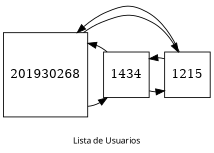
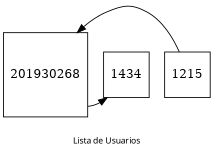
edge "201930268" -> "1215": removed
edge "1434" -> "201930268": removed
edge "1215" -> "1434": removed
edge "1434" -> "1215": removed
